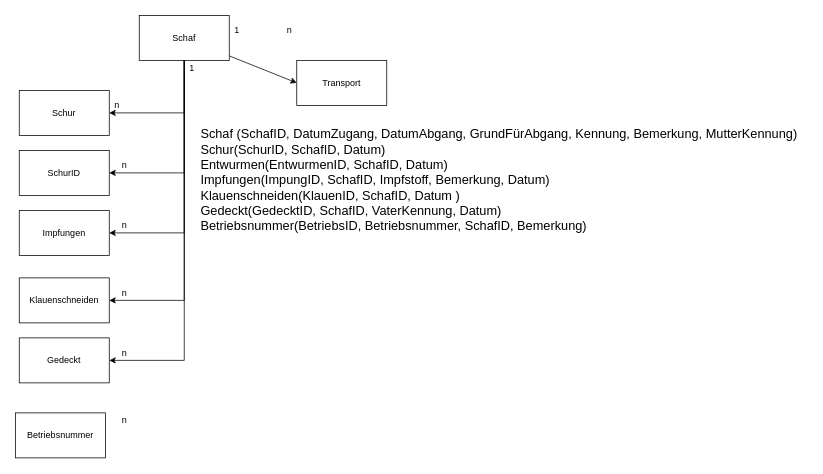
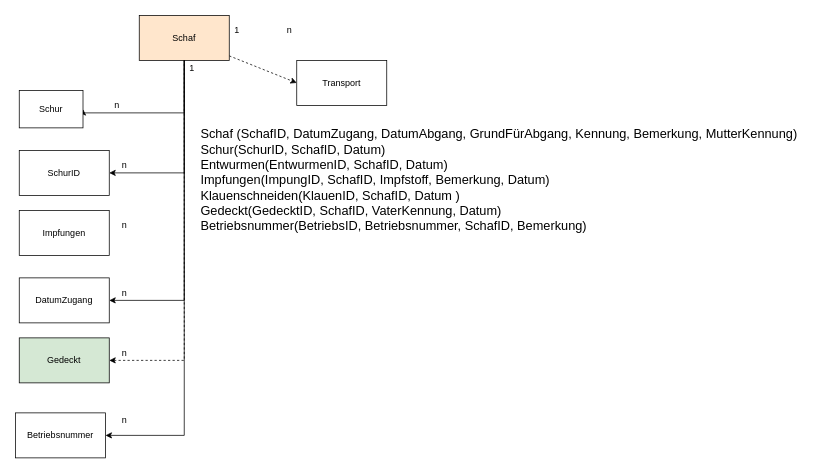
node "Schaf": fillcolor #ffffff -> #ffe6cc
edge "Schaf" -> "Transport": style solid -> dashed
node "Schur": size 90x45 -> 64x38
edge "Schaf" -> "Impfungen": removed
node "Klauenschneiden": label "Klauenschneiden" -> "DatumZugang"
node "Gedeckt": fillcolor #ffffff -> #d5e8d4
edge "Schaf" -> "Gedeckt": style solid -> dashed
edge "Schaf" -> "Betriebsnummer": added
